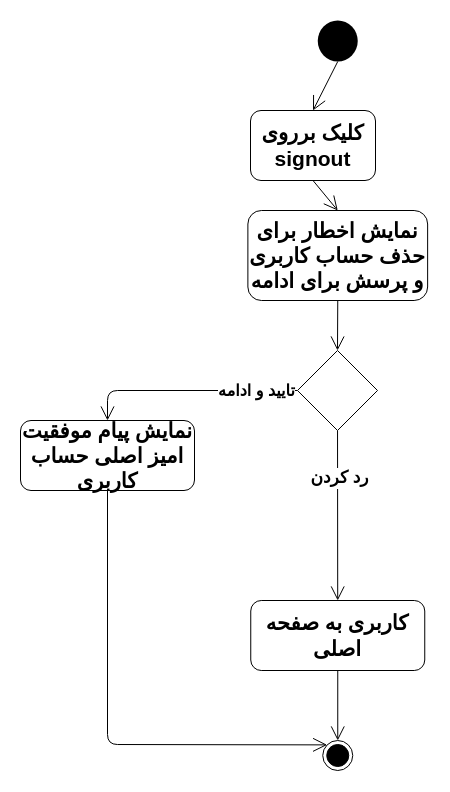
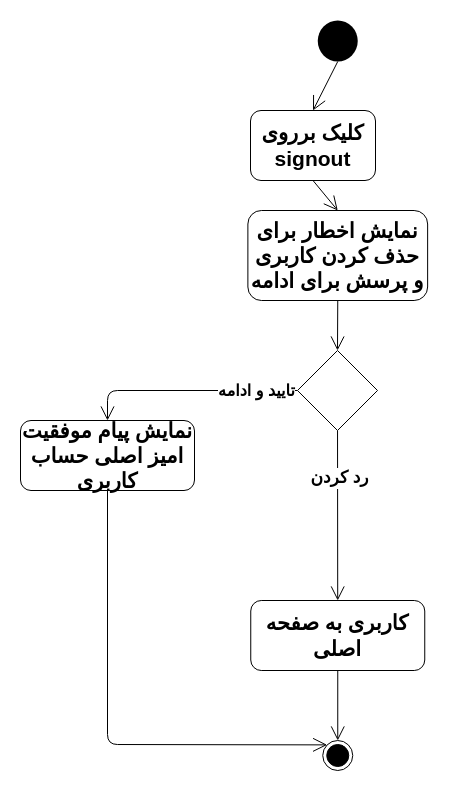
node "نمایش اخطار برای حذف حساب کاربری و پرسش برای ادامه": label "نمایش اخطار برای حذف حساب کاربری و پرسش برای ادامه" -> "نمایش اخطار برای حذف کردن کاربری و پرسش برای ادامه"
